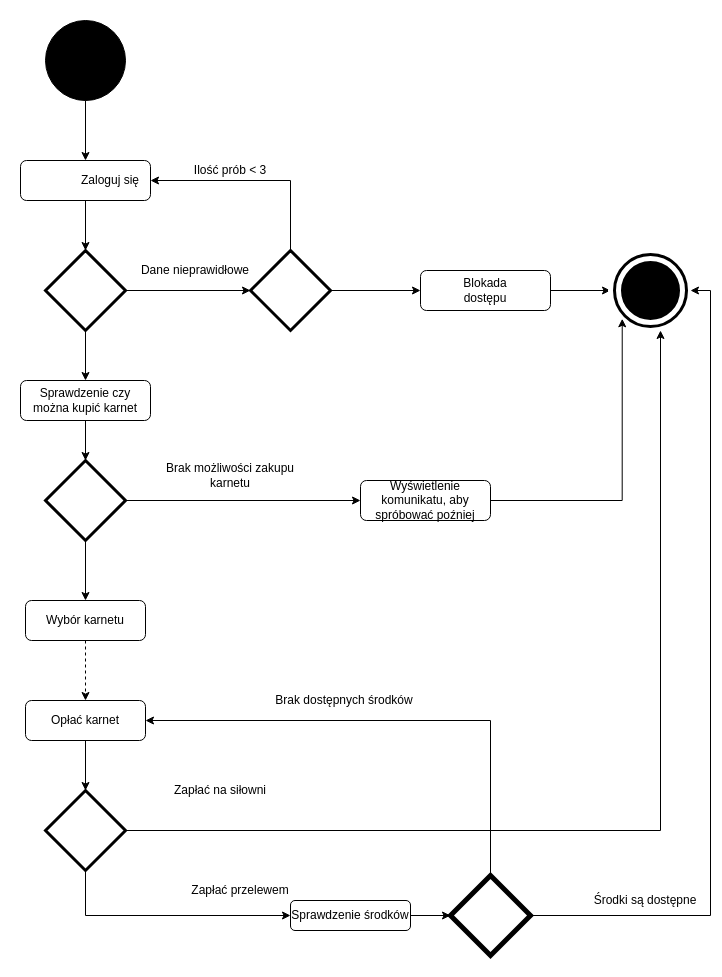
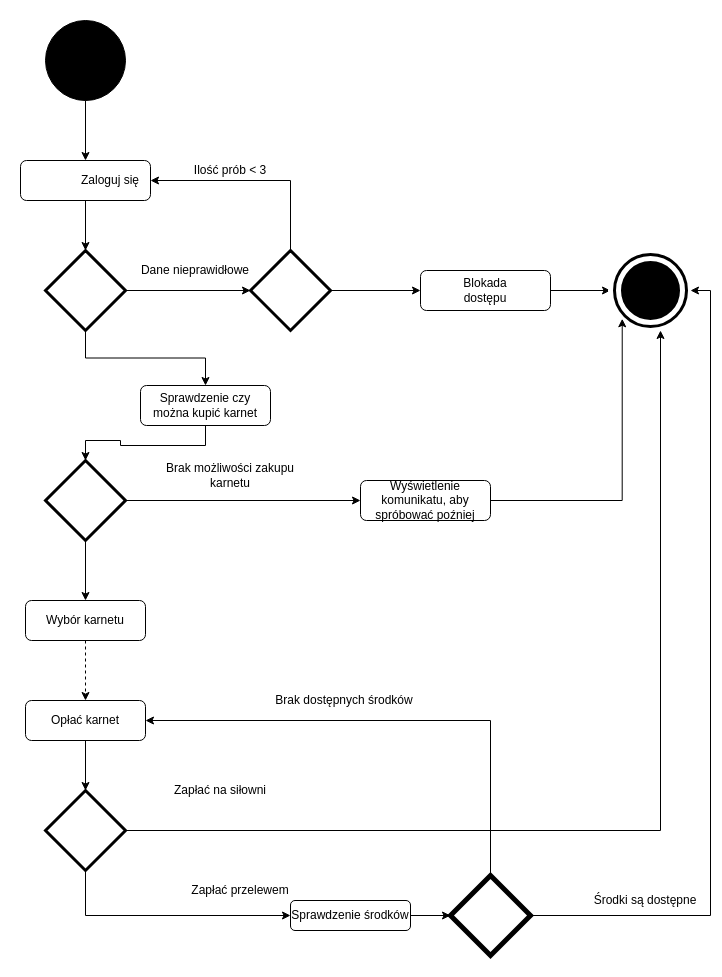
node "Sprawdzenie czy można kupić karnet": moved (86, 401) -> (206, 406)
